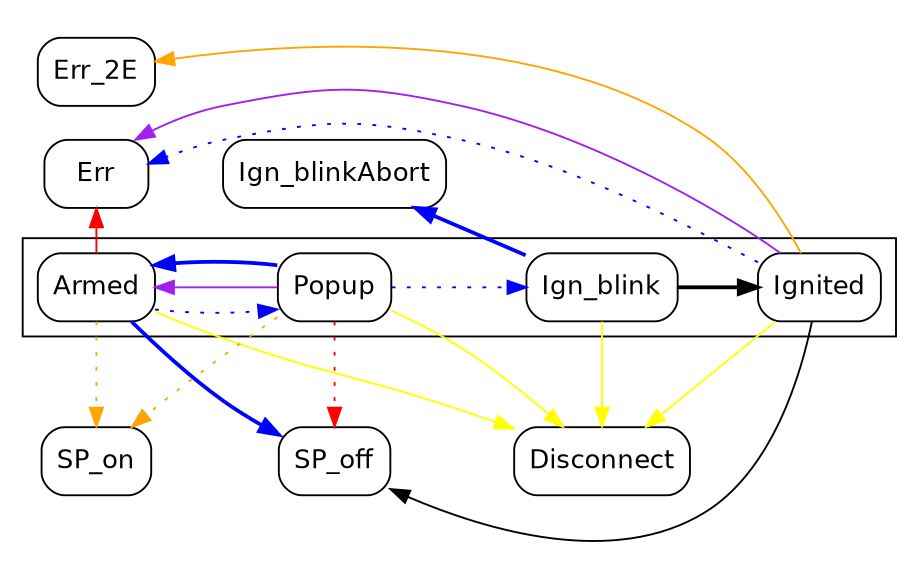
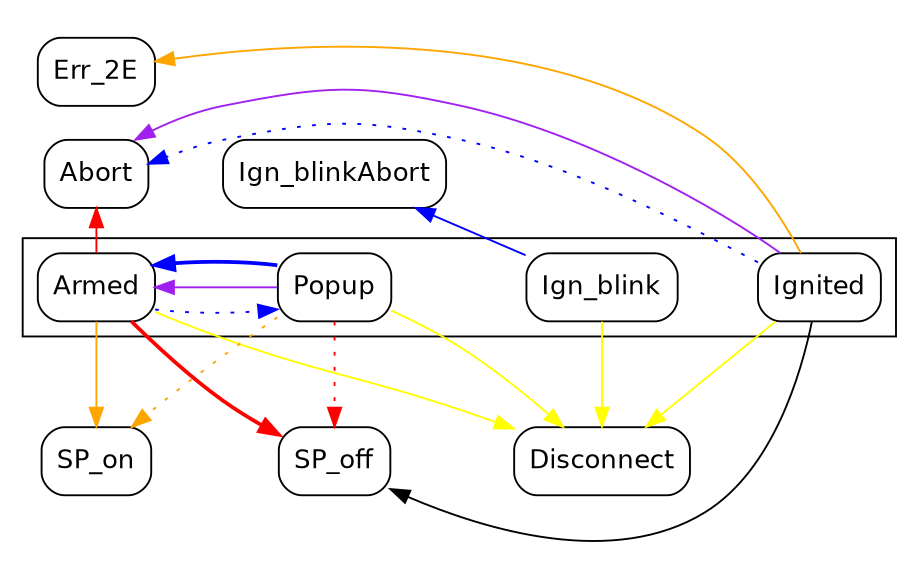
node "Err": label "Err" -> "Abort"
edge "Ign_blink" -> "Ign_blinkAbort": style bold -> solid
edge "Popup" -> "Ign_blink": removed
edge "Ign_blink" -> "Ignited": removed
edge "Armed" -> "SP_on": style dotted -> solid
edge "Armed" -> "SP_off": color blue -> red
